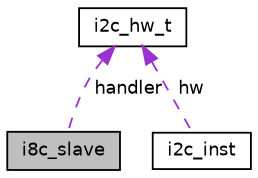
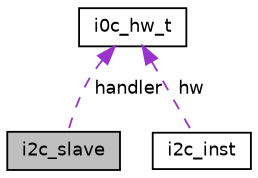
node "i2c_hw_t": label "i2c_hw_t" -> "i0c_hw_t"
node "i8c_slave": label "i8c_slave" -> "i2c_slave"
